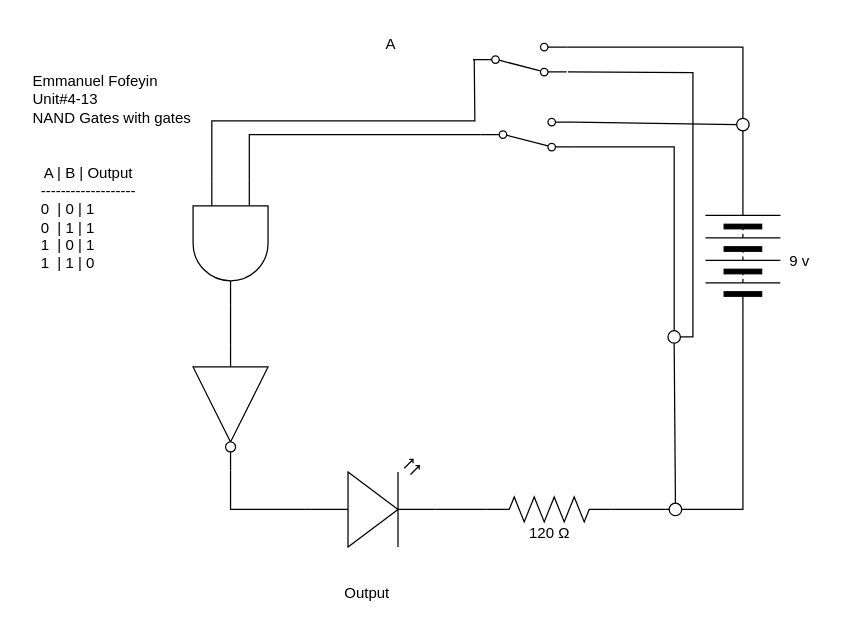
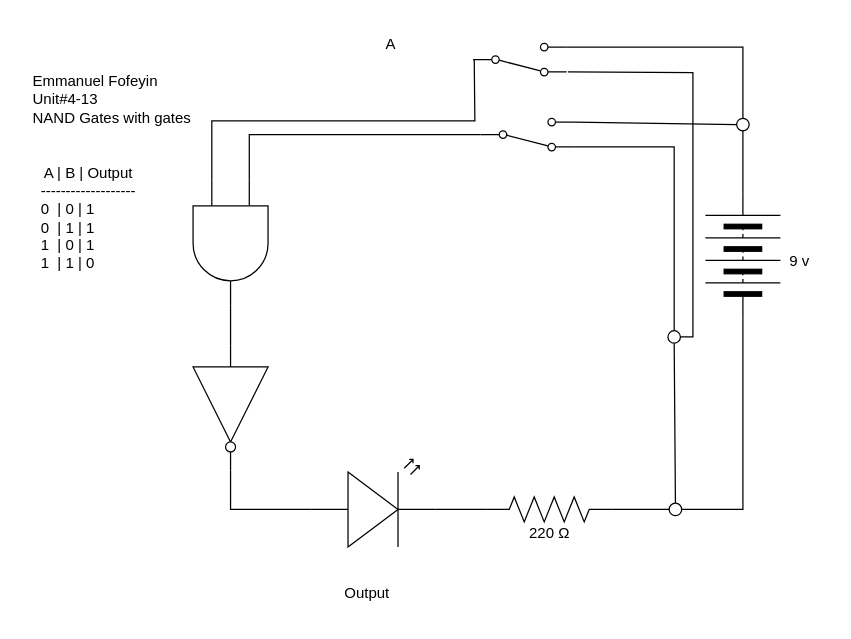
node "120 Ω": label "120 Ω" -> "220 Ω"
